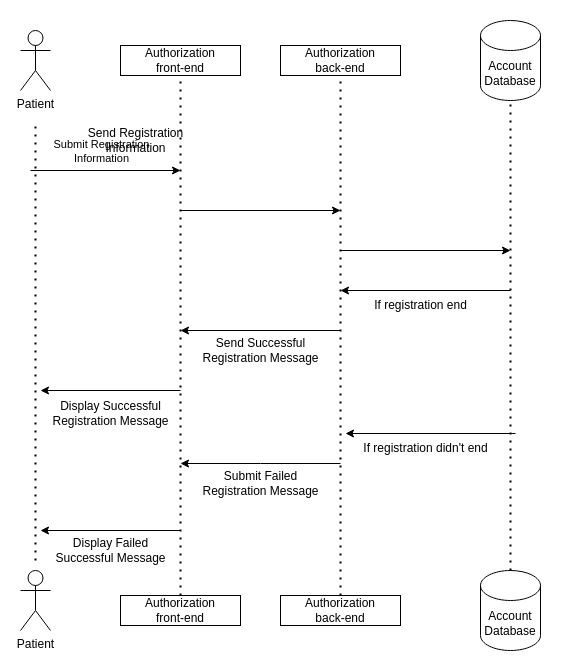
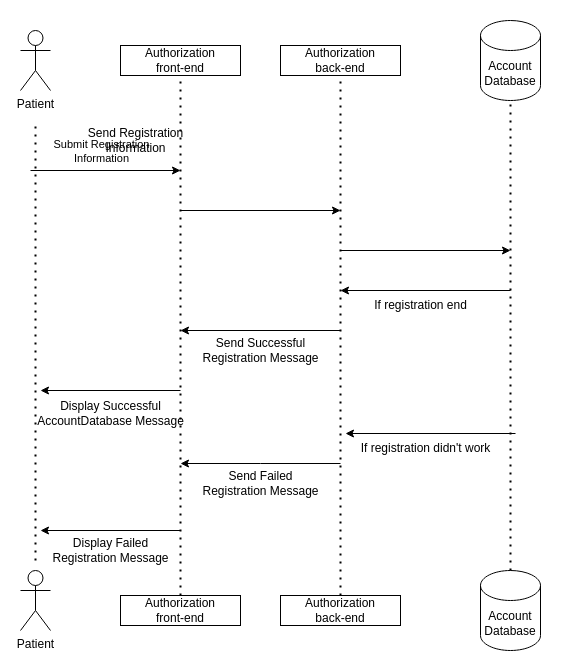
node "Display SuccessfulRegistration Message": label "Display SuccessfulRegistration Message" -> "Display SuccessfulAccountDatabase Message"
node "If registration didn't end": label "If registration didn't end" -> "If registration didn't work"
node "Submit Failed Registration Message": label "Submit Failed Registration Message" -> "Send Failed Registration Message"
node "Display Failed Successful Message": label "Display Failed Successful Message" -> "Display Failed Registration Message"
